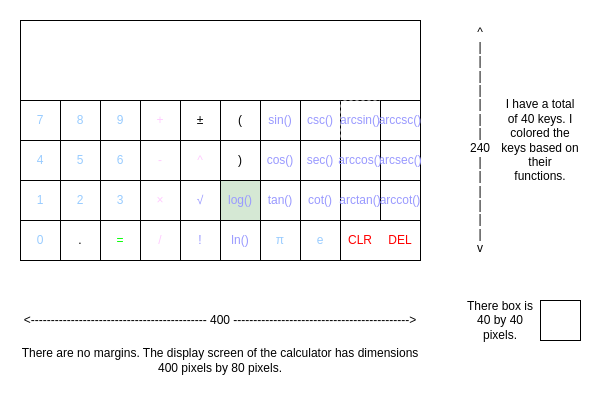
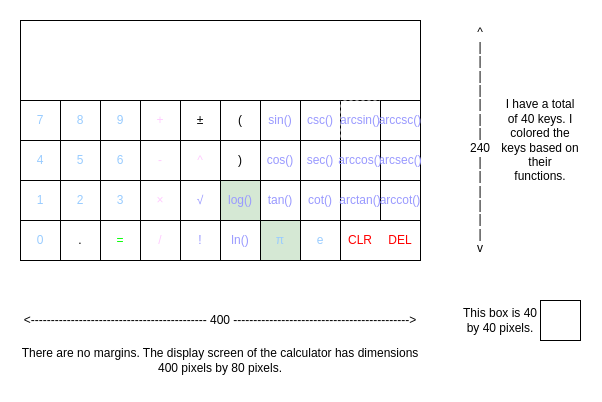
node "π": fillcolor #ffffff -> #d5e8d4
node "There box is 40 by 40 pixels.": label "There box is 40 by 40 pixels." -> "This box is 40 by 40 pixels."
